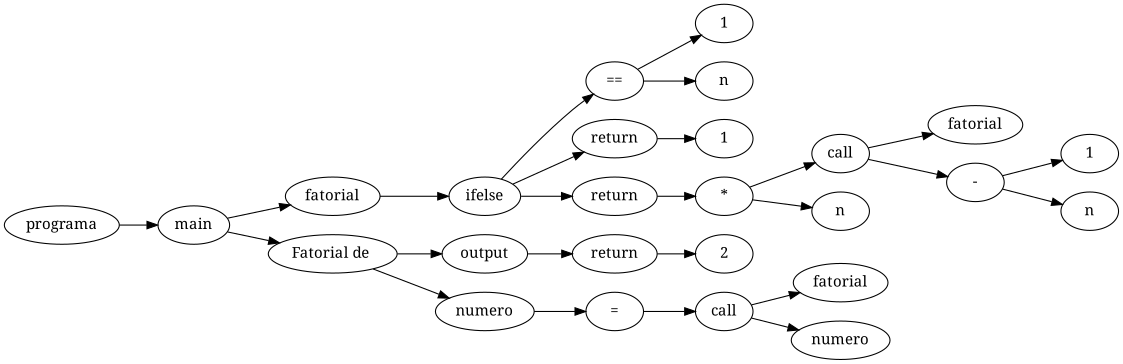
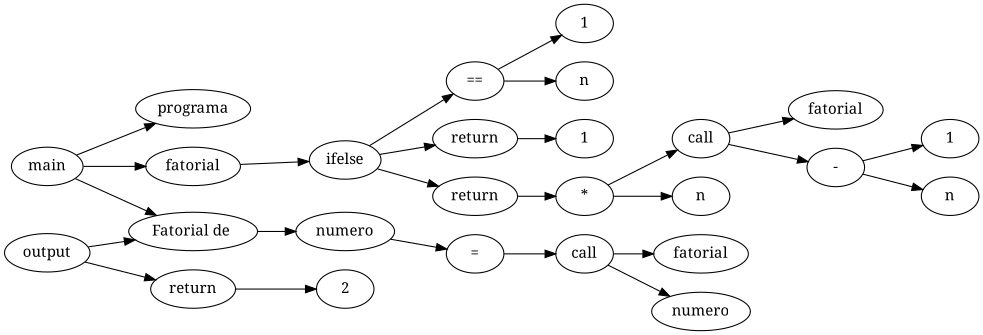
edge "programa" -> "main": reversed
edge "Fatorial de" -> "output": reversed
